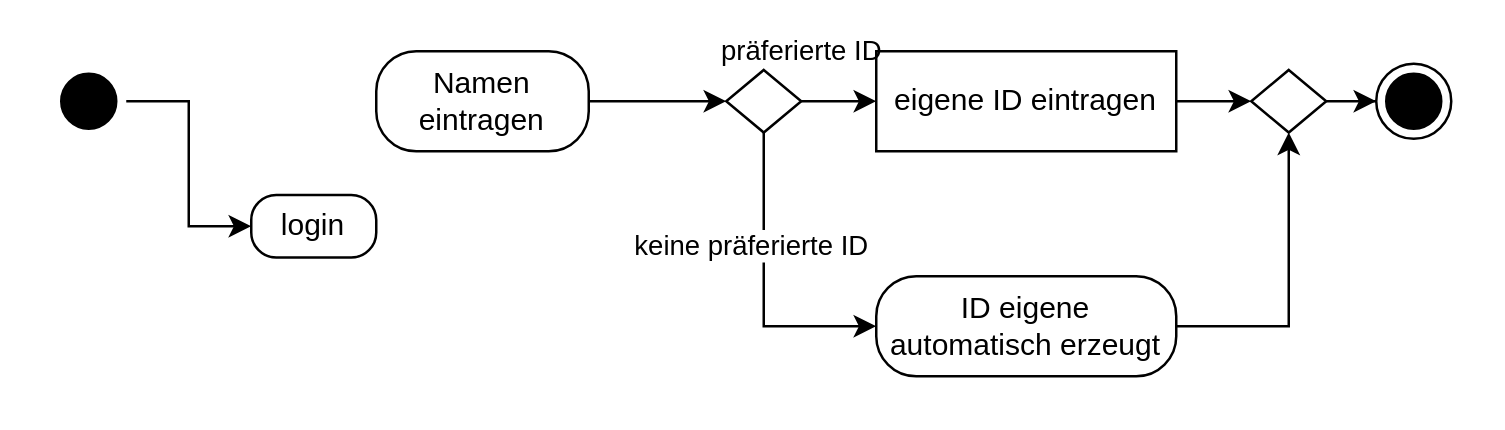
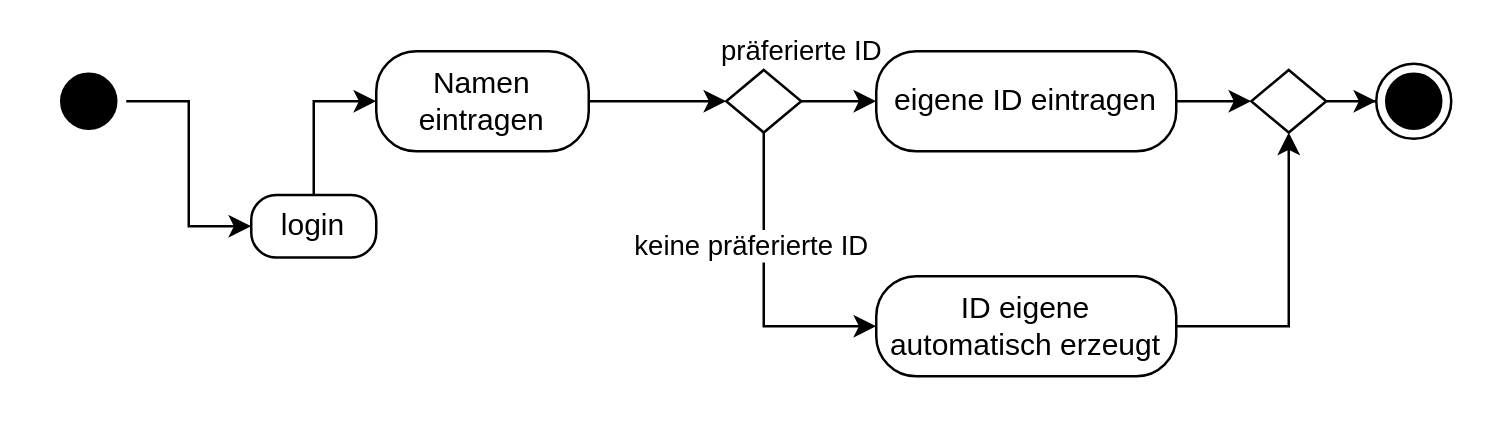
node "eigene ID eintragen": shape rectangle -> rounded rectangle
edge "login" -> "Namen eintragen": added
